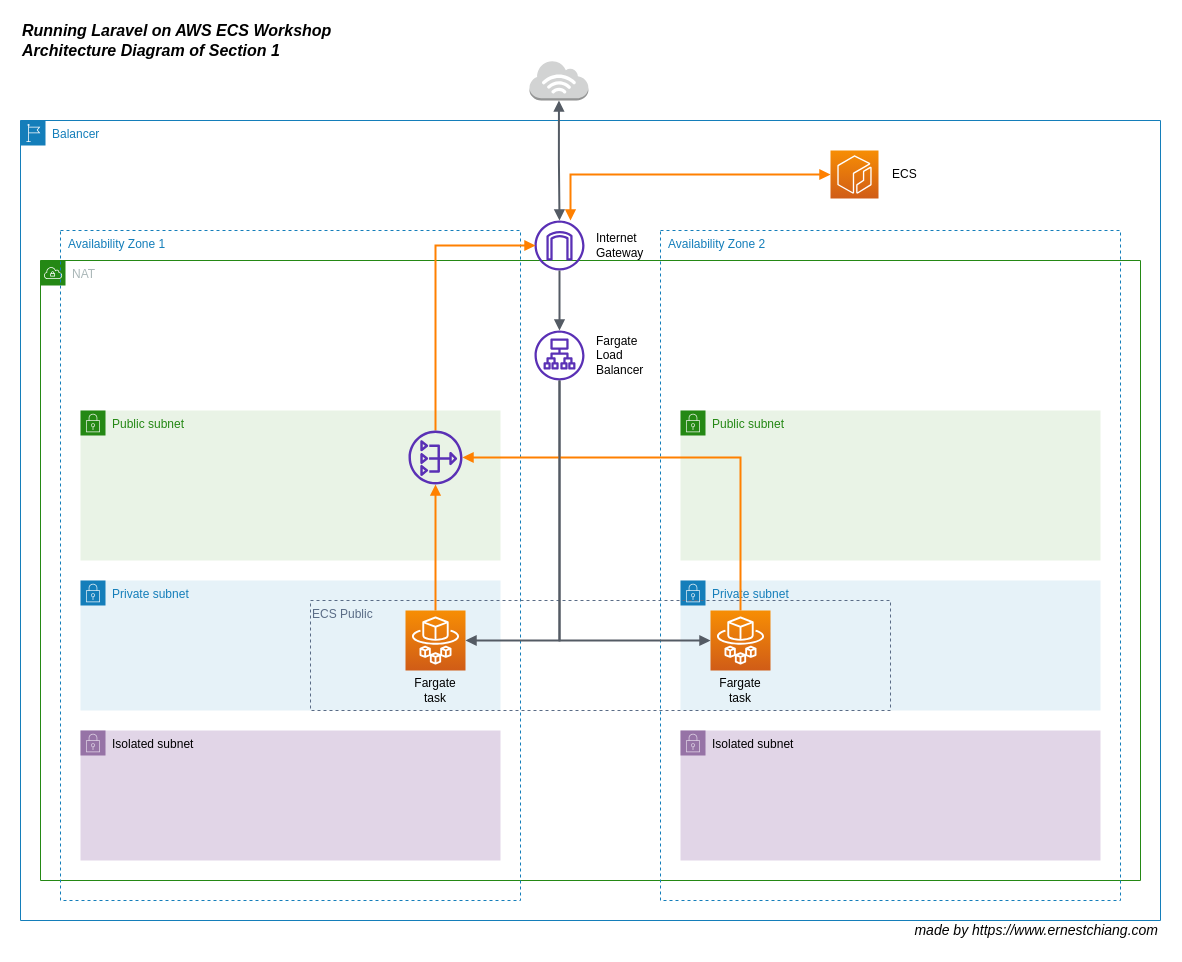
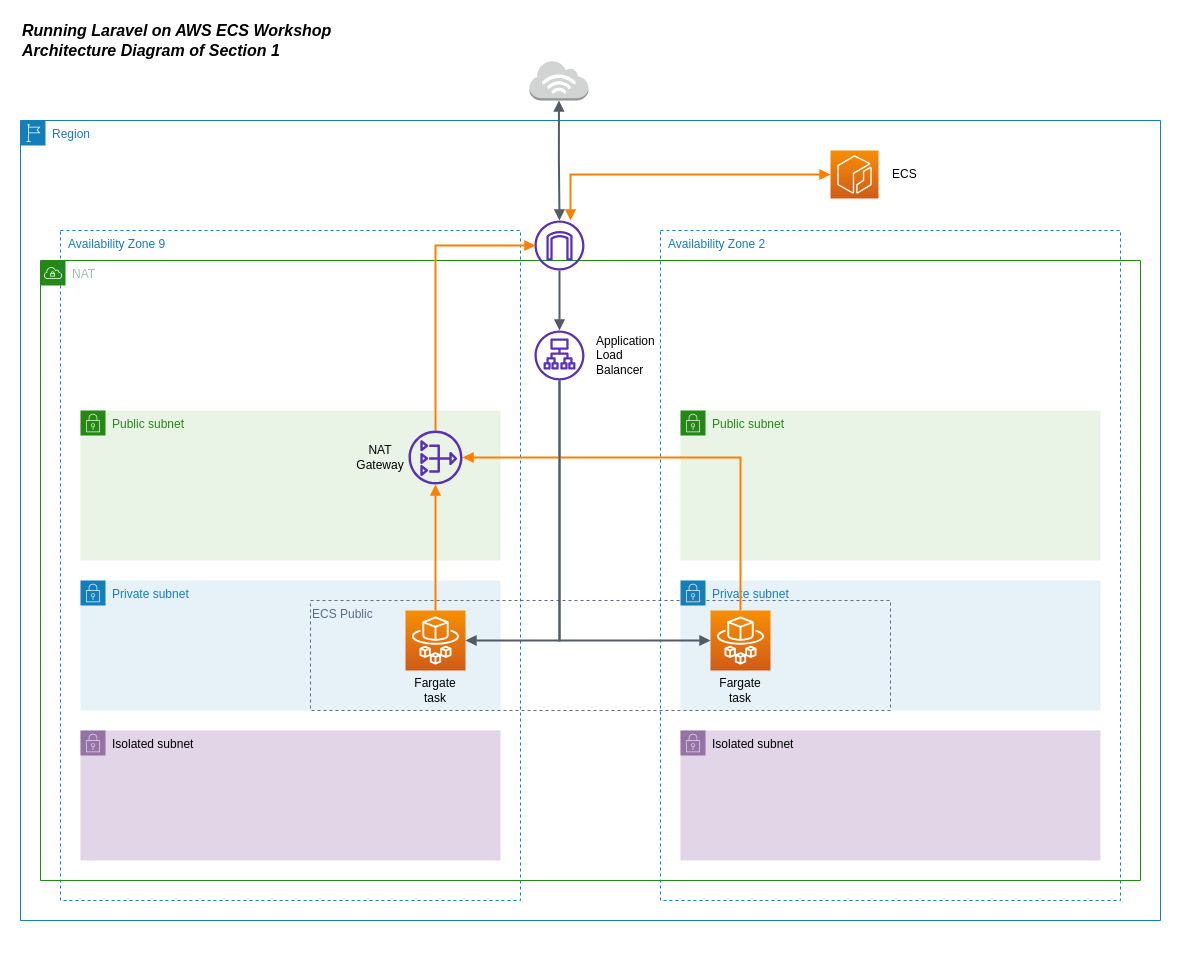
node "Balancer": label "Balancer" -> "Region"
node "Availability Zone 1": label "Availability Zone 1" -> "Availability Zone 9"
node "Internet Gateway": removed
node "Fargate Load Balancer": label "Fargate Load Balancer" -> "Application Load Balancer"
node "NAT Gateway": added
node "made by https://www.ernestchiang.com": removed
